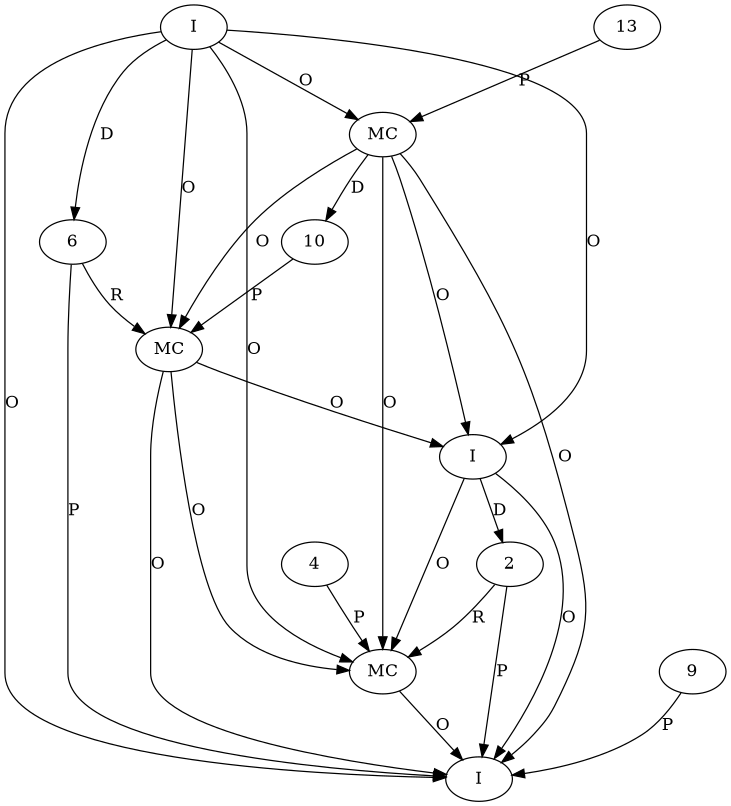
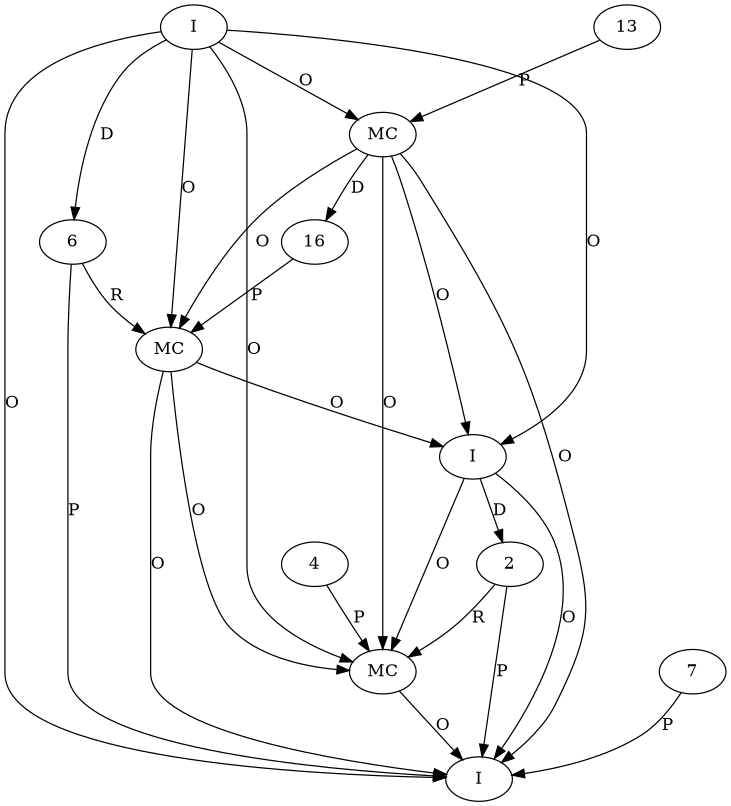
node "10": label "10" -> "16"
node "9": label "9" -> "7"
